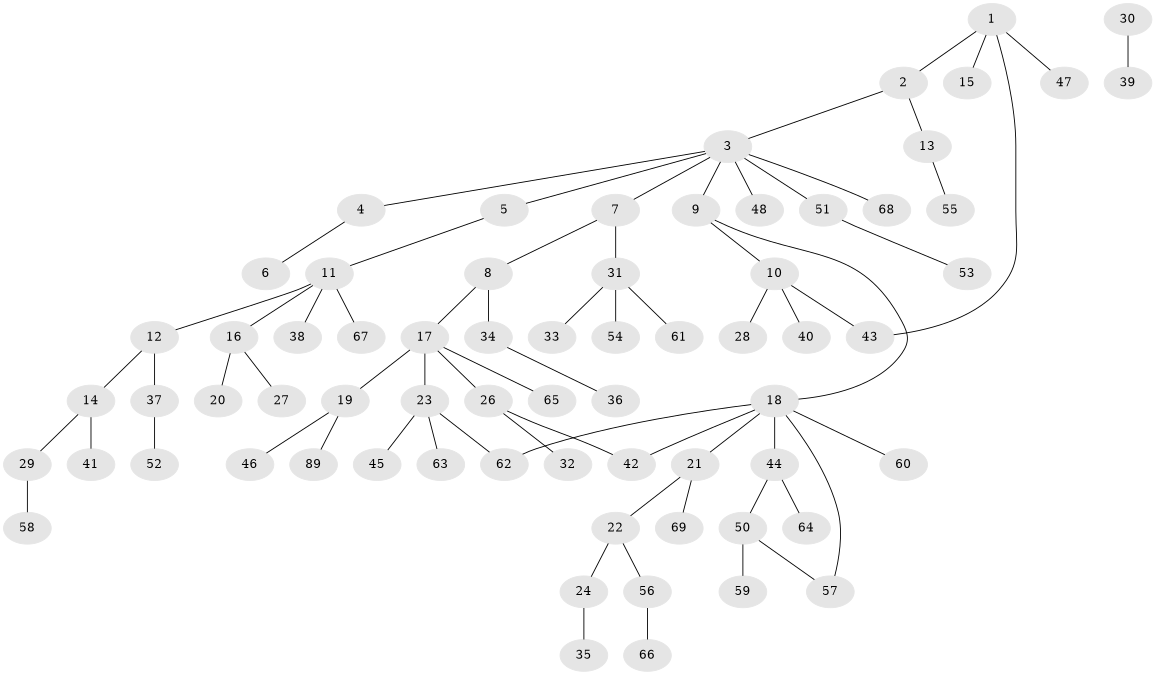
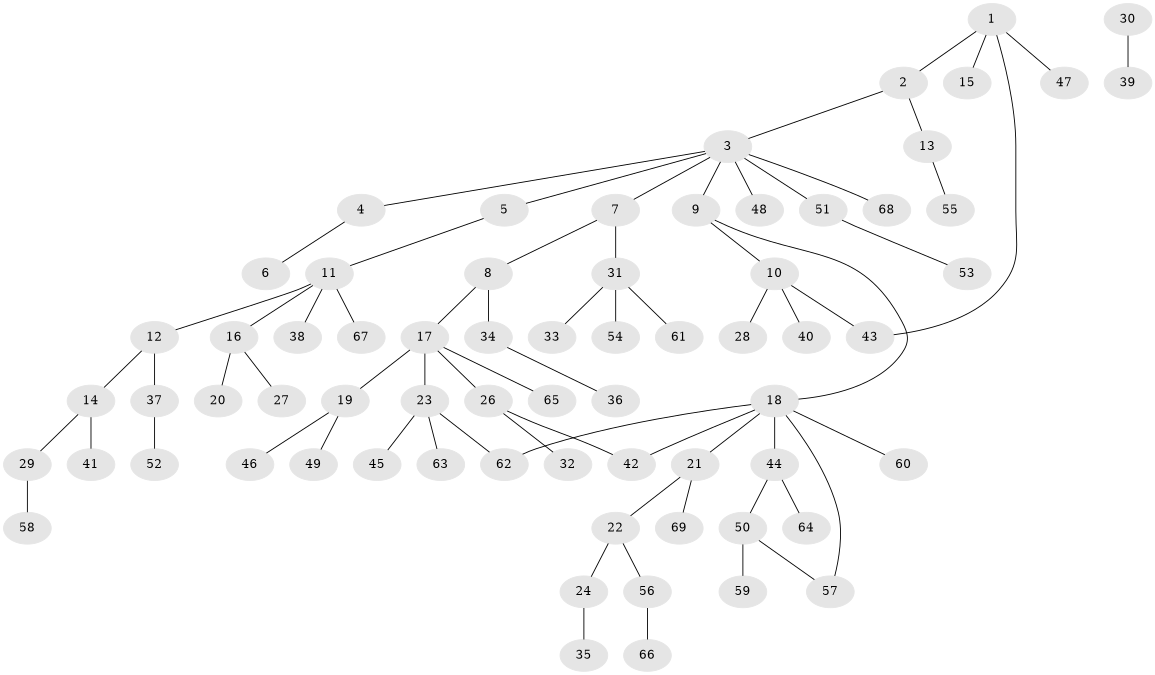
node "89": label "89" -> "49"
